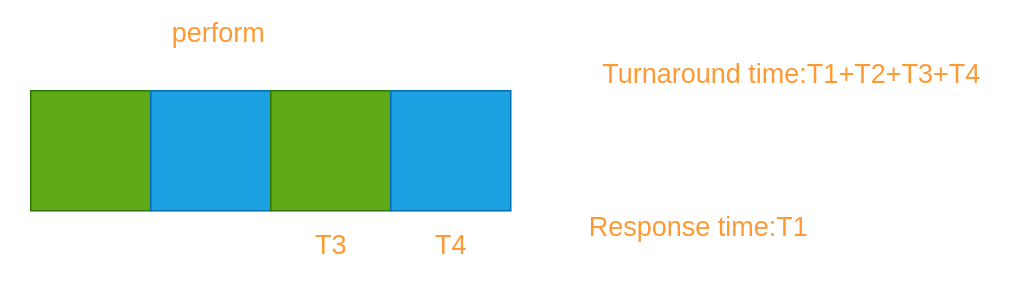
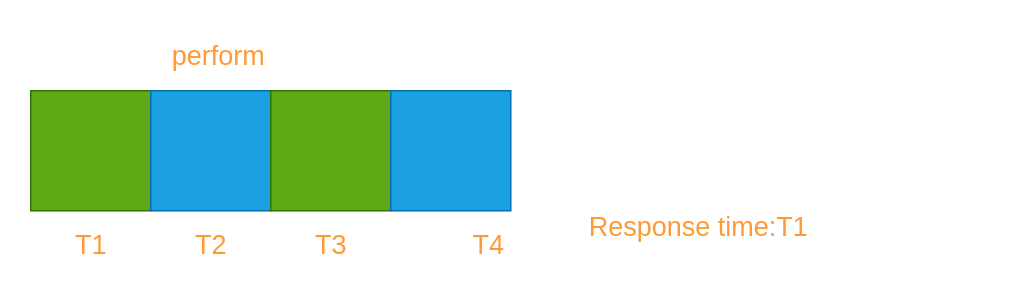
node "perform": moved (218, 34) -> (218, 56)
node "Turnaround time:T1+T2+T3+T4": removed
node "T1": added
node "T2": added
node "T4": moved (451, 245) -> (488, 245)
